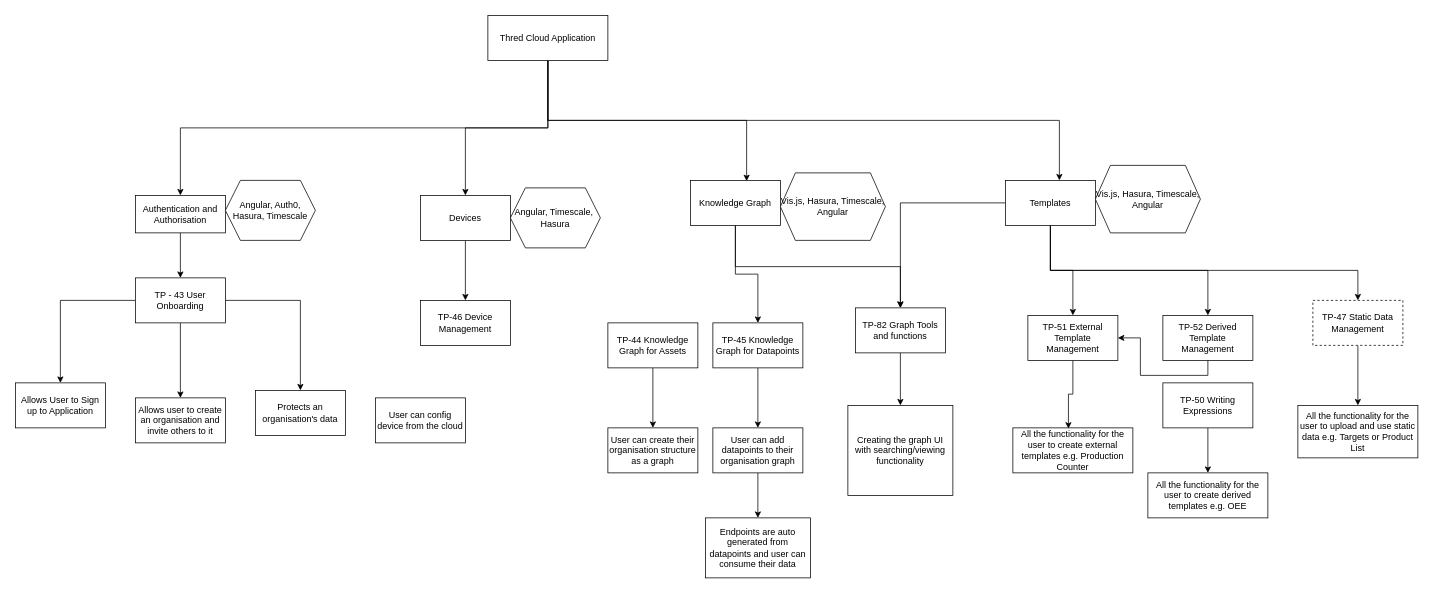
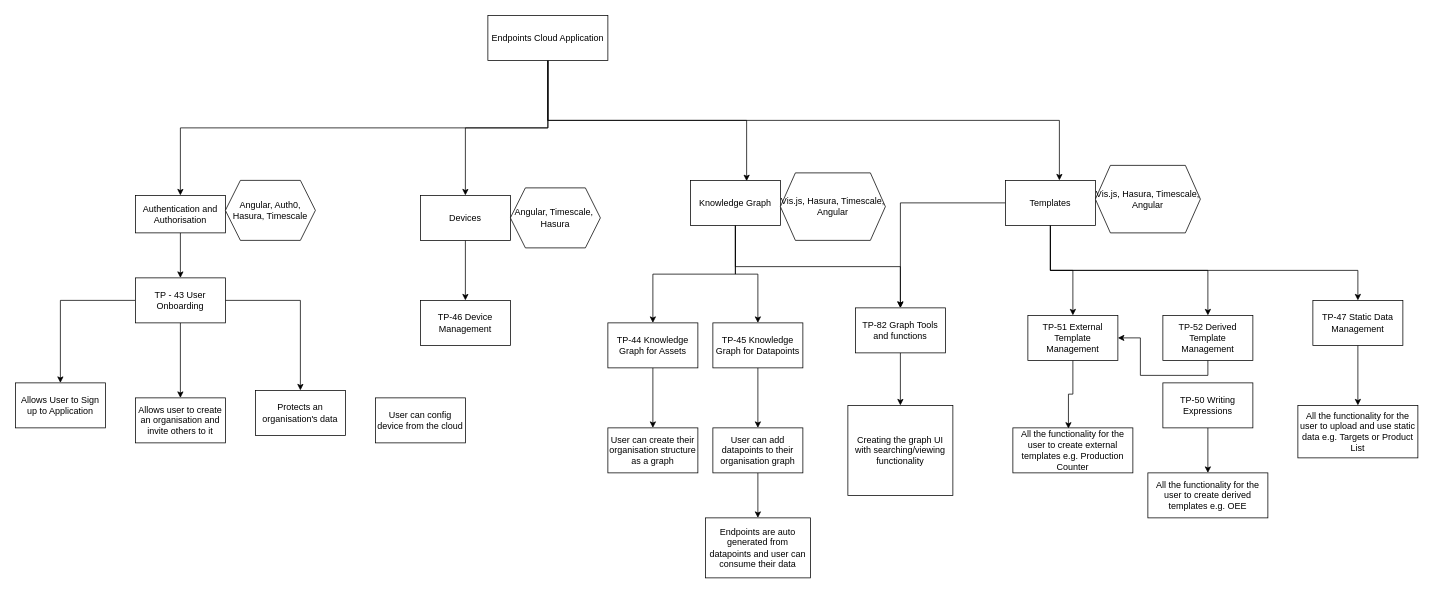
node "Thred Cloud Application": label "Thred Cloud Application" -> "Endpoints Cloud Application"
edge "Knowledge Graph" -> "TP-44 Knowledge Graph for Assets": added
node "TP-47 Static Data Management": style dashed -> solid
